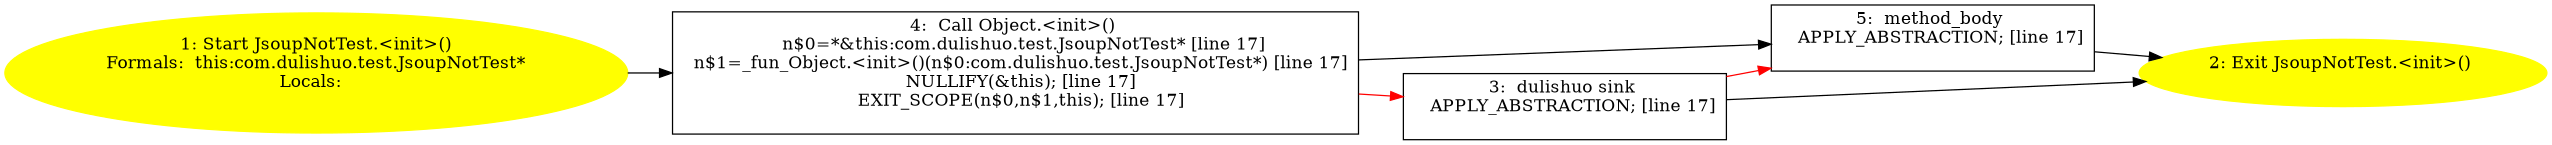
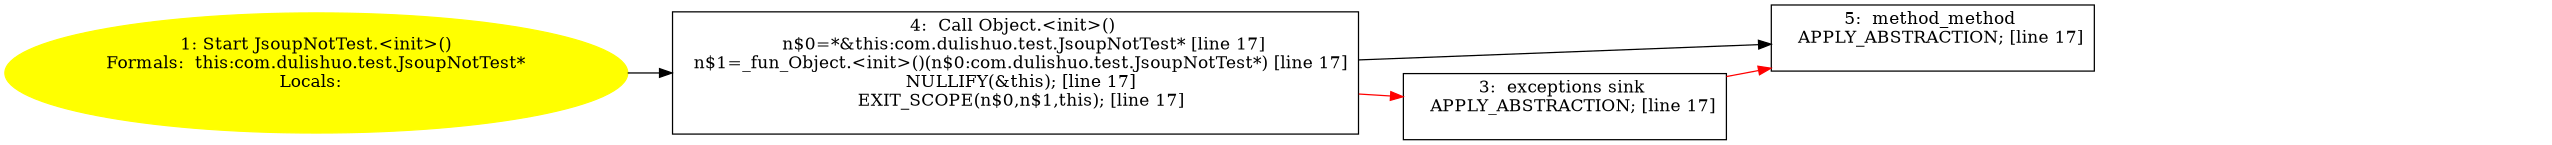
node "5:  method_body APPLY_ABSTRACTION; [line 17]": label "5:  method_body APPLY_ABSTRACTION; [line 17]" -> "5:  method_method APPLY_ABSTRACTION; [line 17]"
node "2: Exit JsoupNotTest.<init>()": removed
node "3:  dulishuo sink APPLY_ABSTRACTION; [line 17]": label "3:  dulishuo sink APPLY_ABSTRACTION; [line 17]" -> "3:  exceptions sink APPLY_ABSTRACTION; [line 17]"
